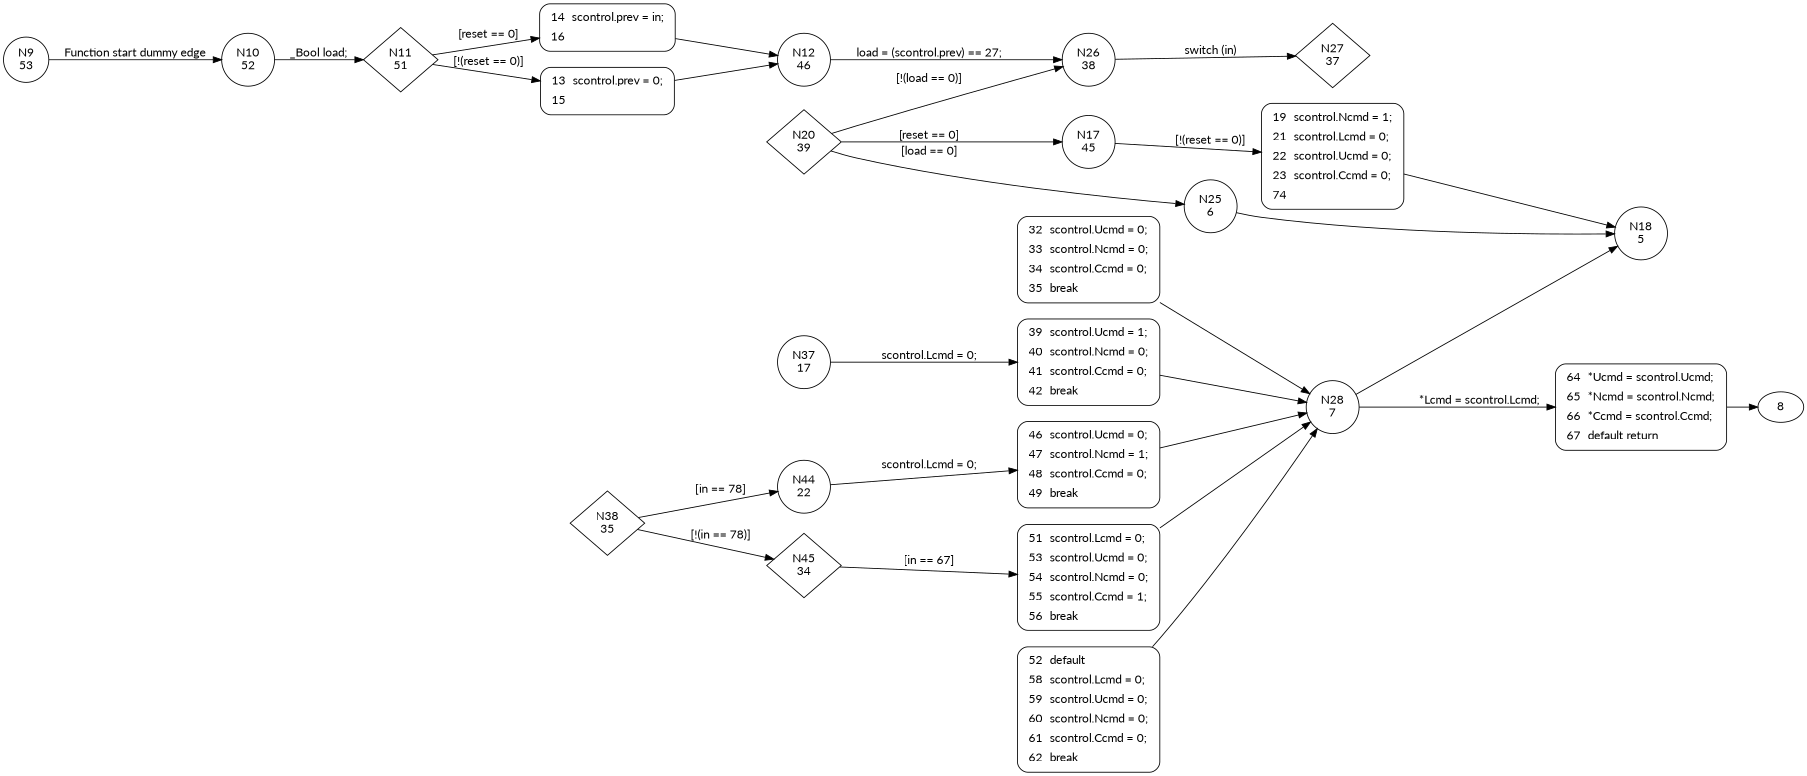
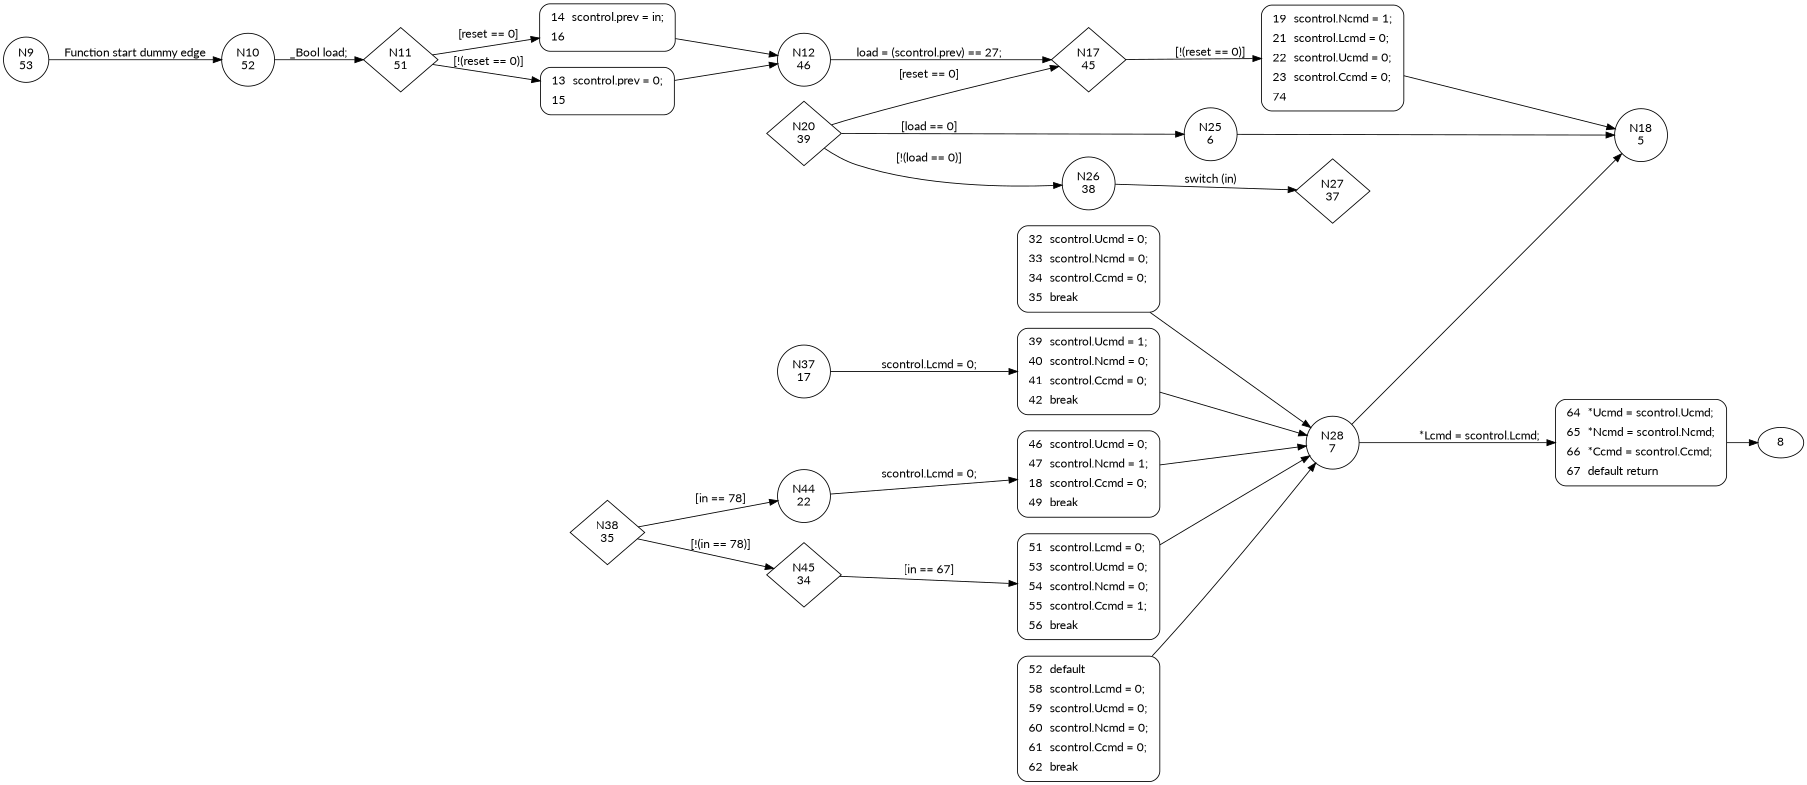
edge "N12 46" -> "N26 38": now "N12 46" -> "N17 45"
node "N17 45": shape circle -> diamond
node "46": text "48" -> "18"
